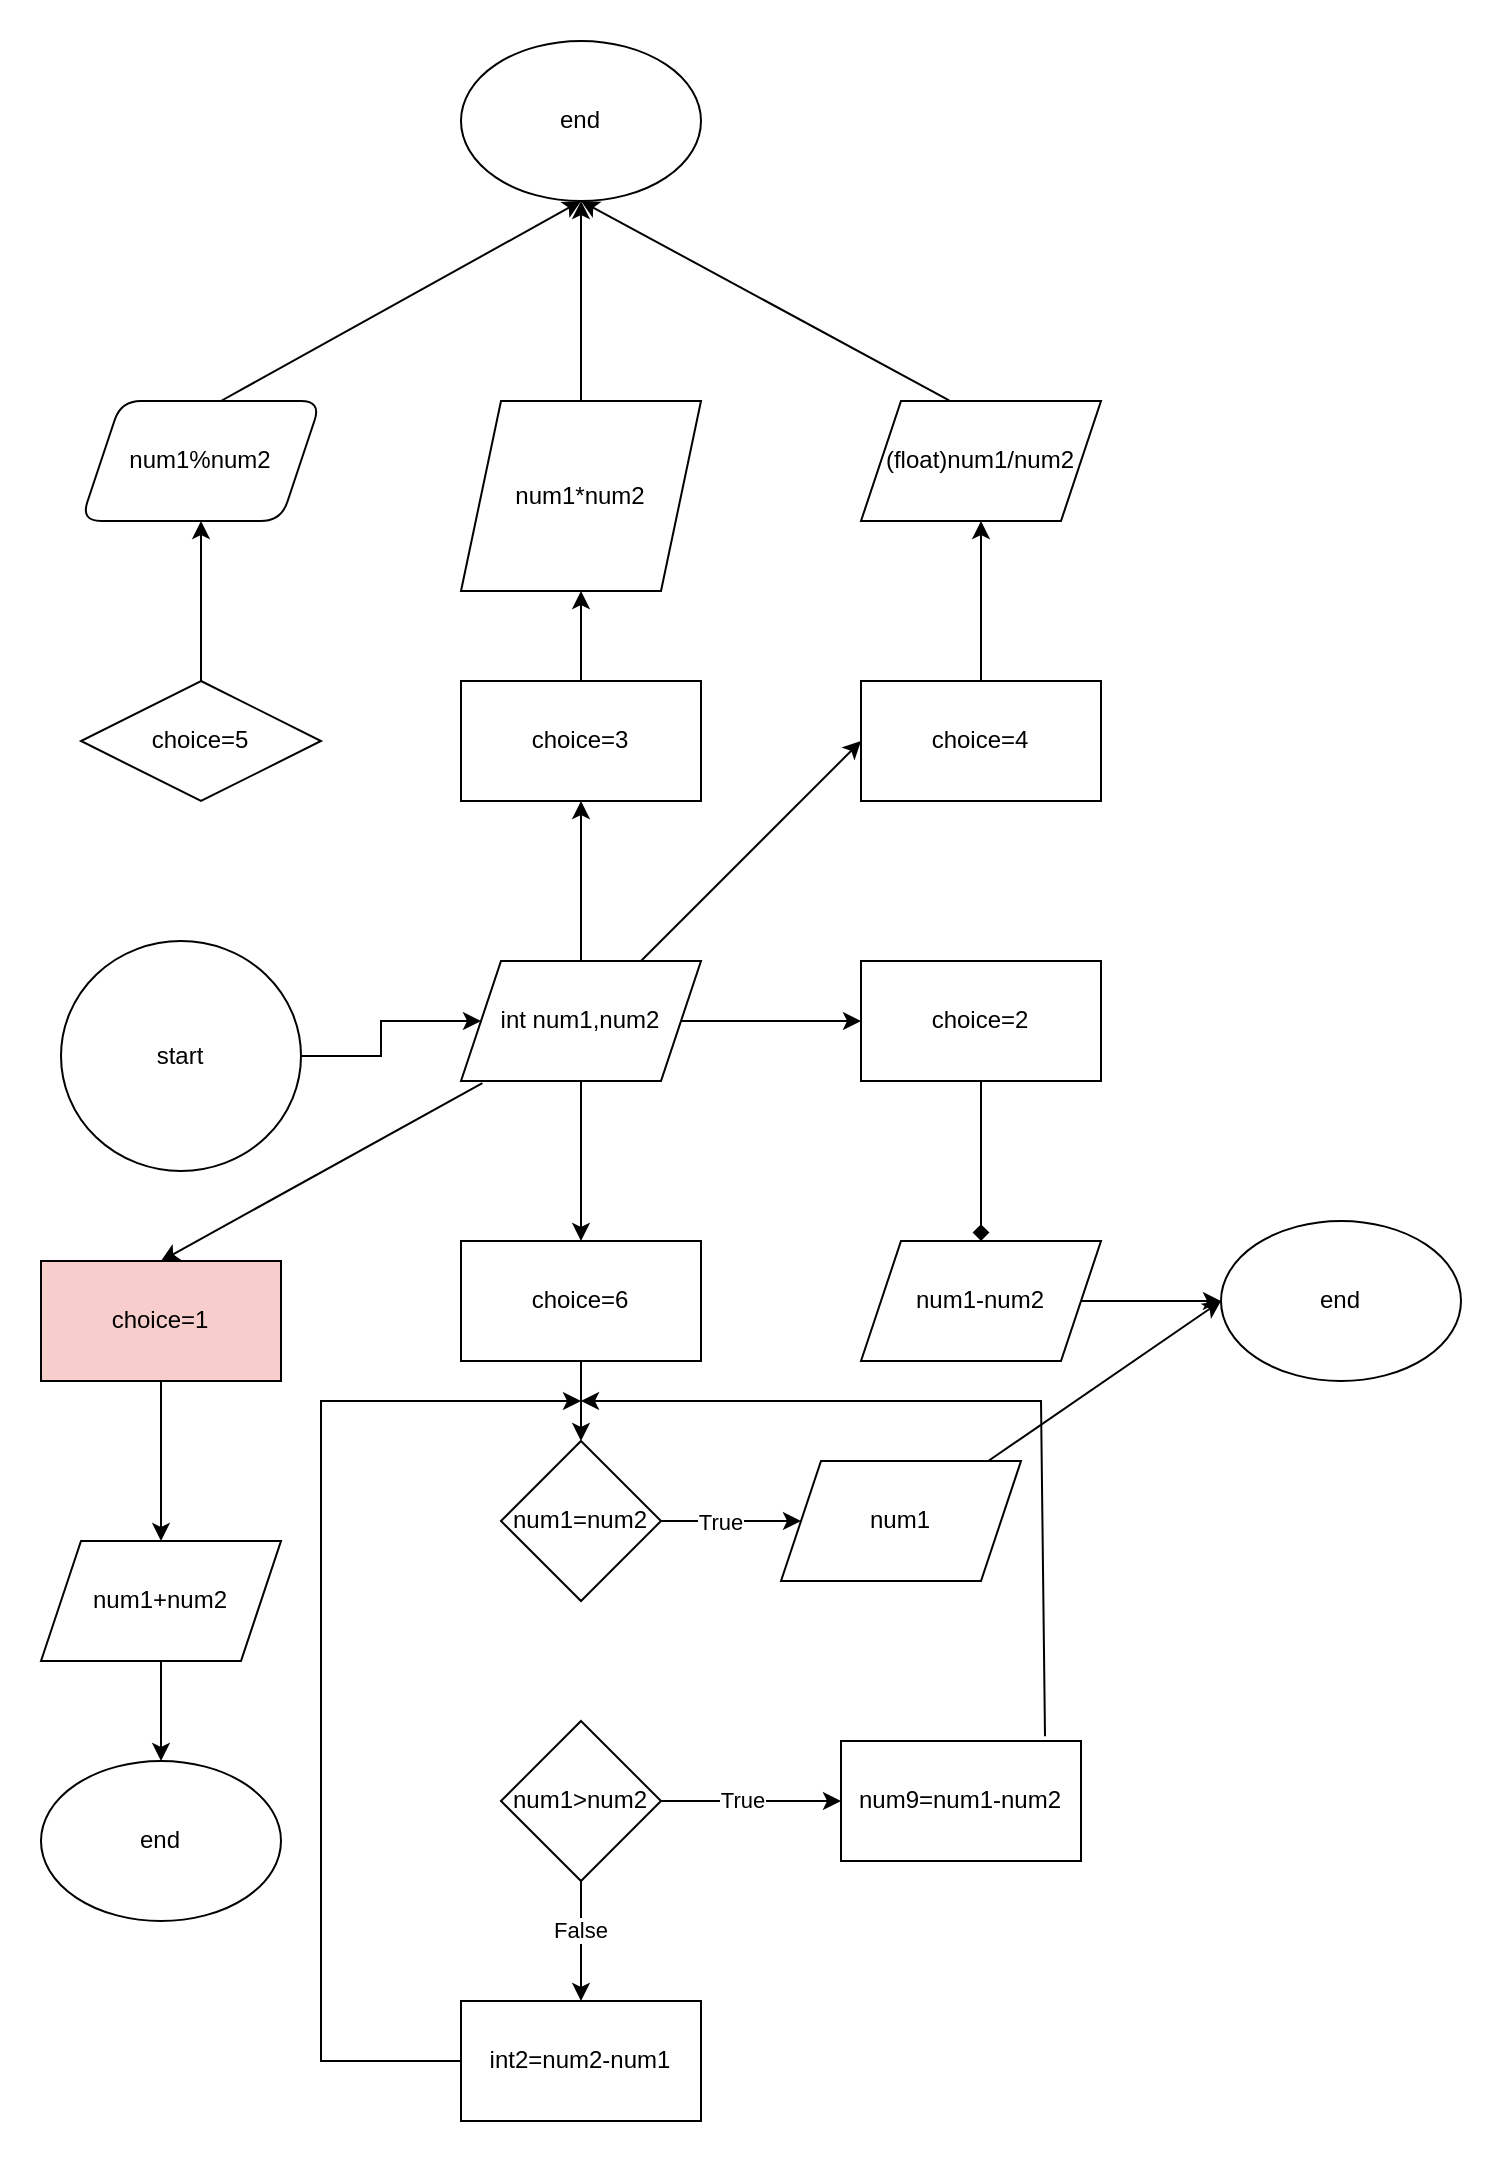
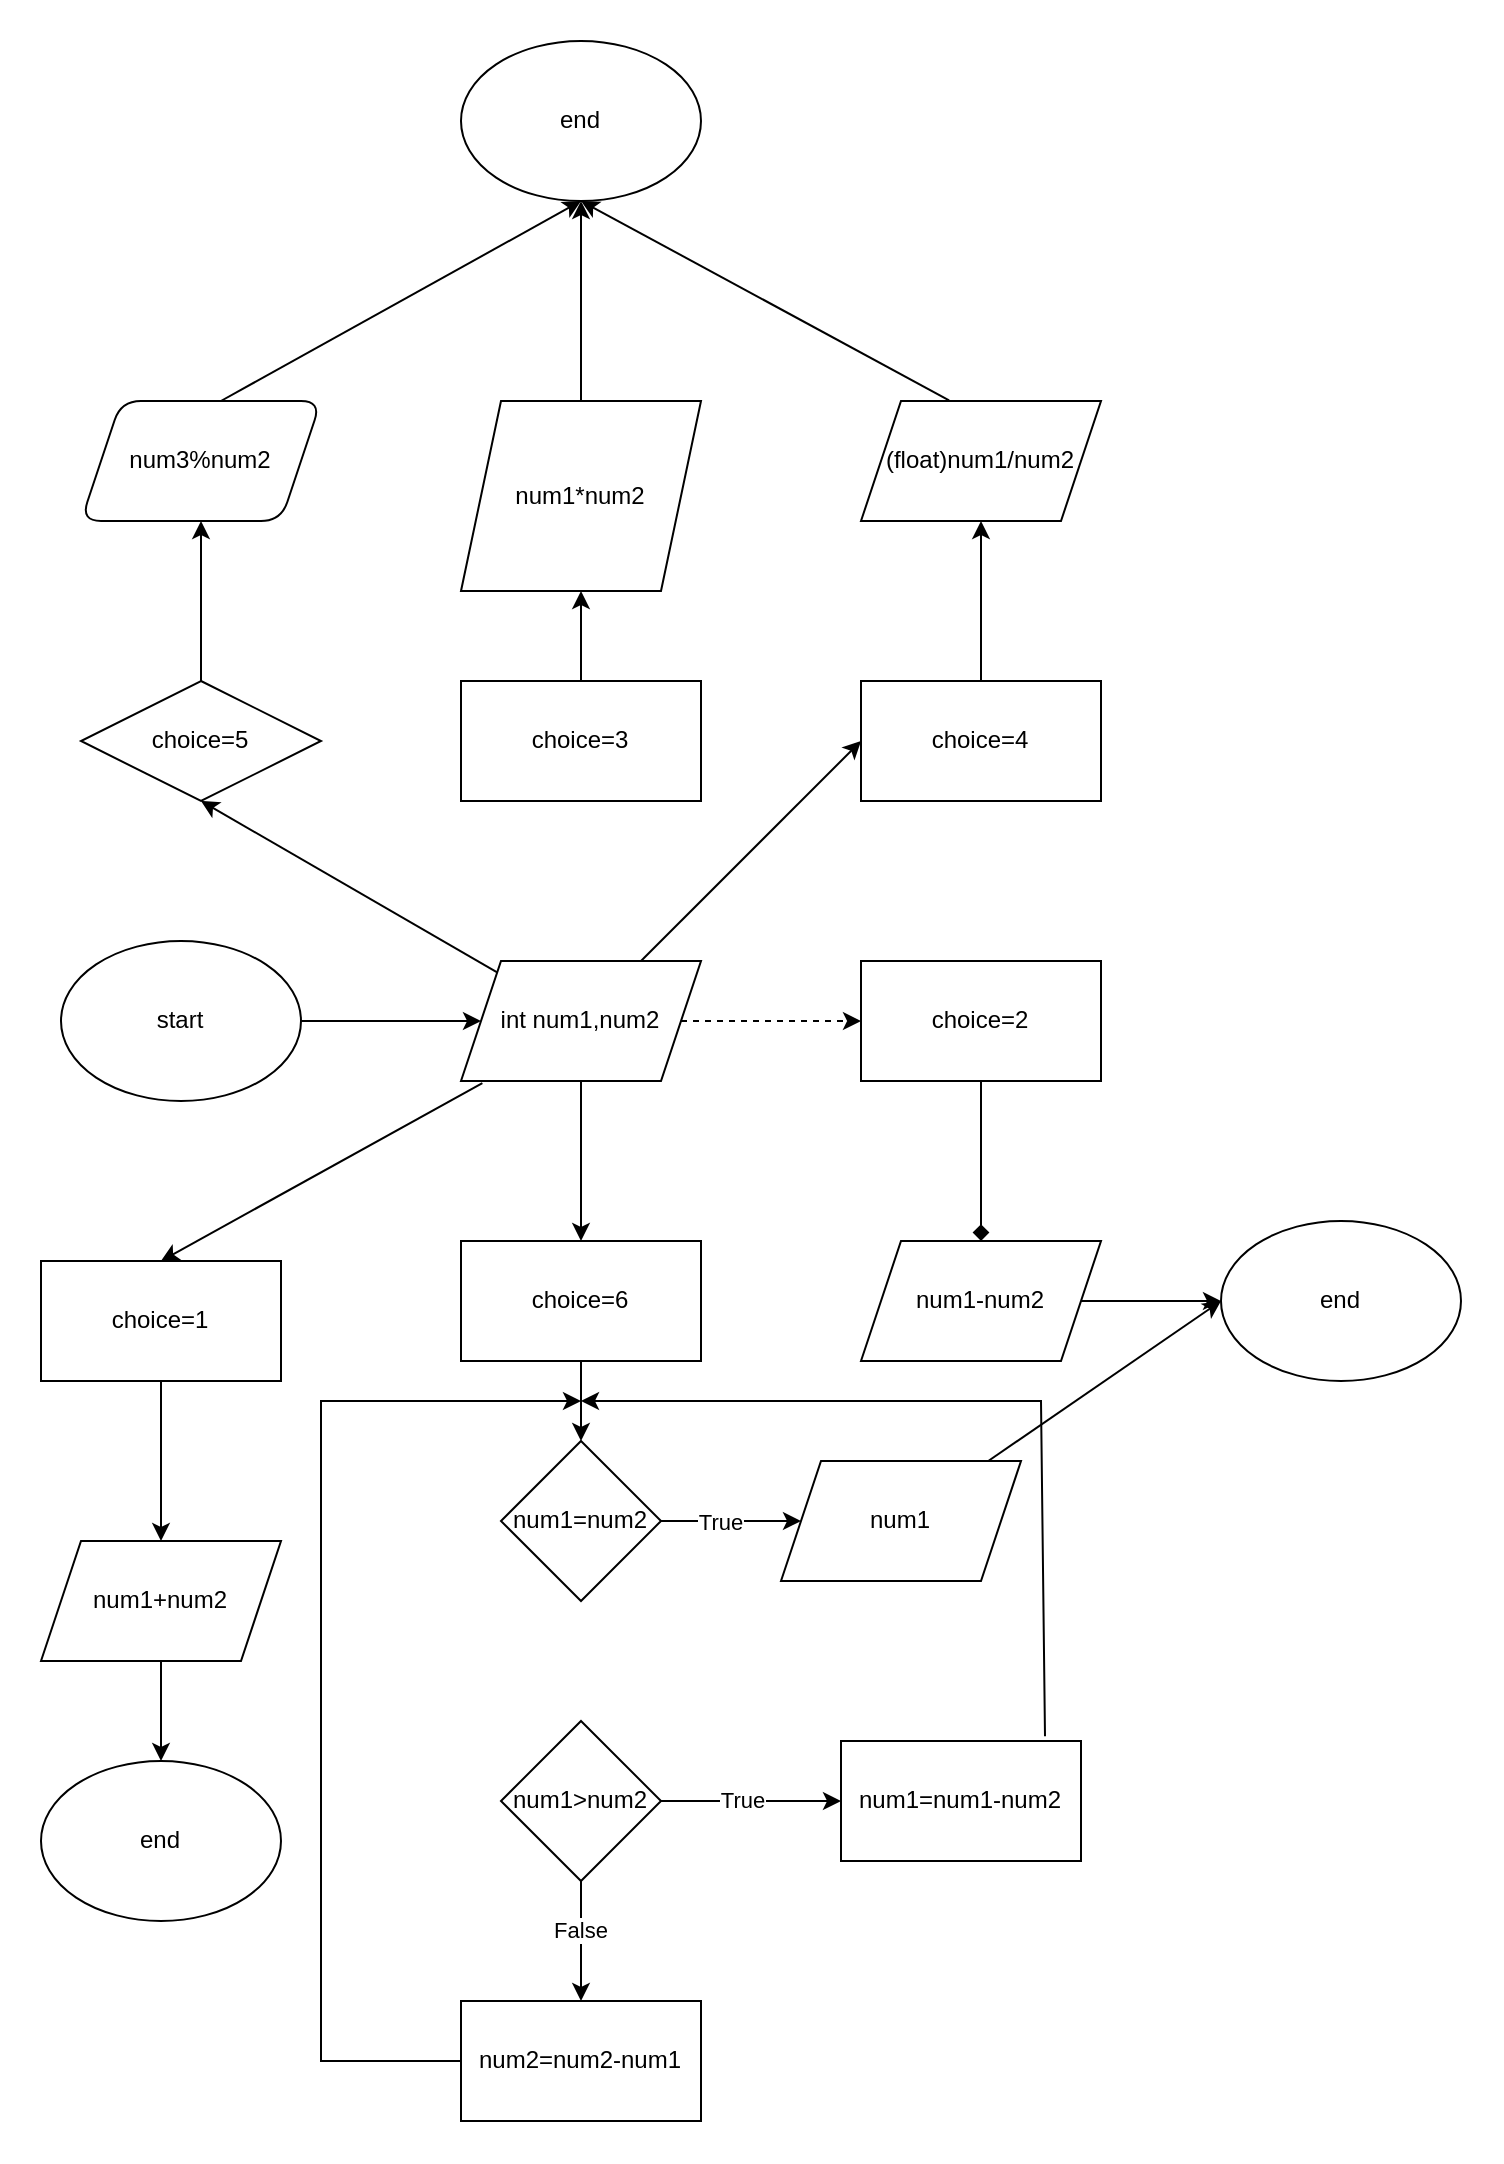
node "num1%num2": label "num1%num2" -> "num3%num2"
edge "int num1,num2" -> "choice=3": removed
edge "int num1,num2" -> "choice=5": added
edge "int num1,num2" -> "choice=2": style solid -> dashed
node "start": size 240x230 -> 240x160
node "choice=1": fillcolor #f8cecc -> #ffffff
node "num9=num1-num2": label "num9=num1-num2" -> "num1=num1-num2"
node "int2=num2-num1": label "int2=num2-num1" -> "num2=num2-num1"
